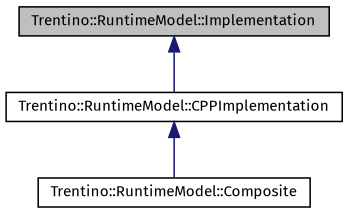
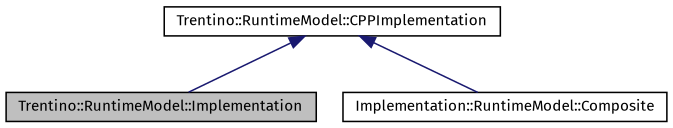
edge "Trentino::RuntimeModel::CPPImplementation" -> "Trentino::RuntimeModel::Implementation": reversed
node "Trentino::RuntimeModel::Composite": label "Trentino::RuntimeModel::Composite" -> "Implementation::RuntimeModel::Composite"
